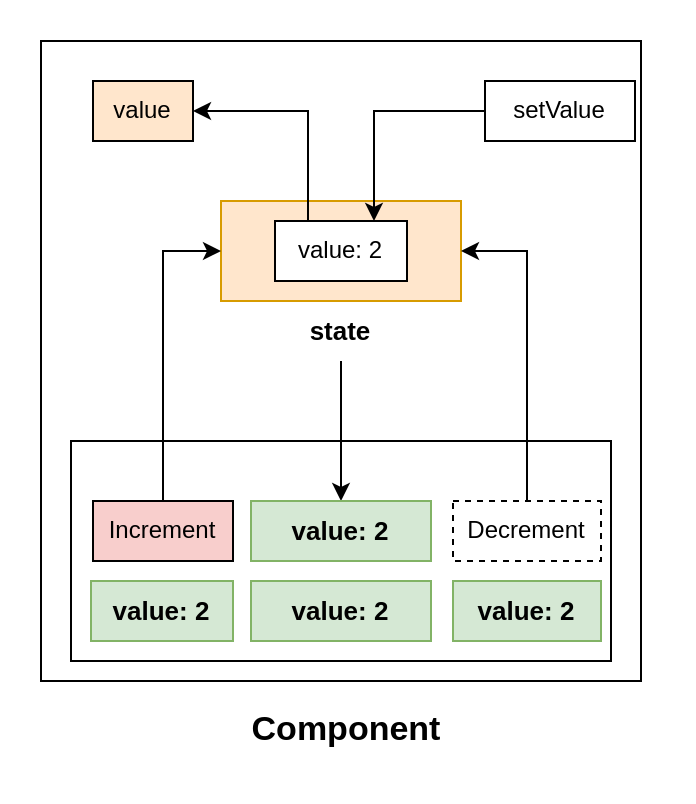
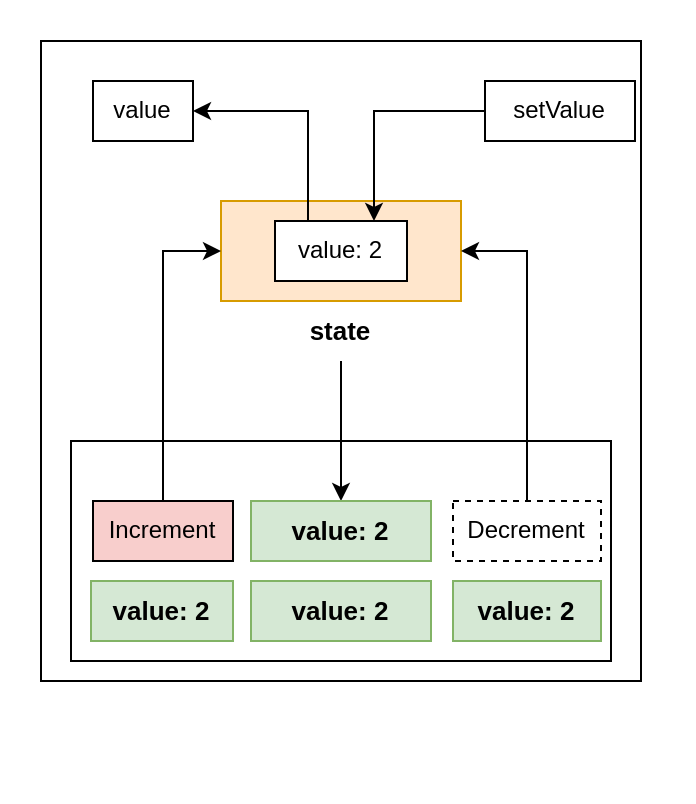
node "value": fillcolor #ffe6cc -> #ffffff
node "Component": removed
